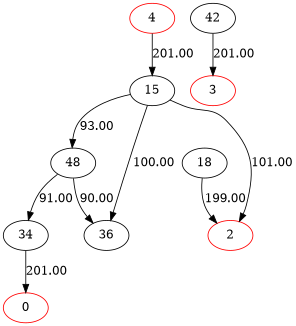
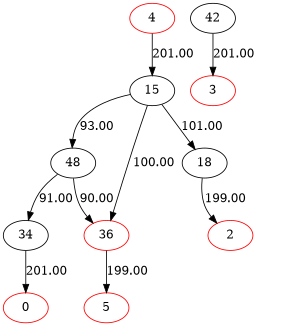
edge "15" -> "2": now "15" -> "18"
node "36": color black -> red
node "5": added
